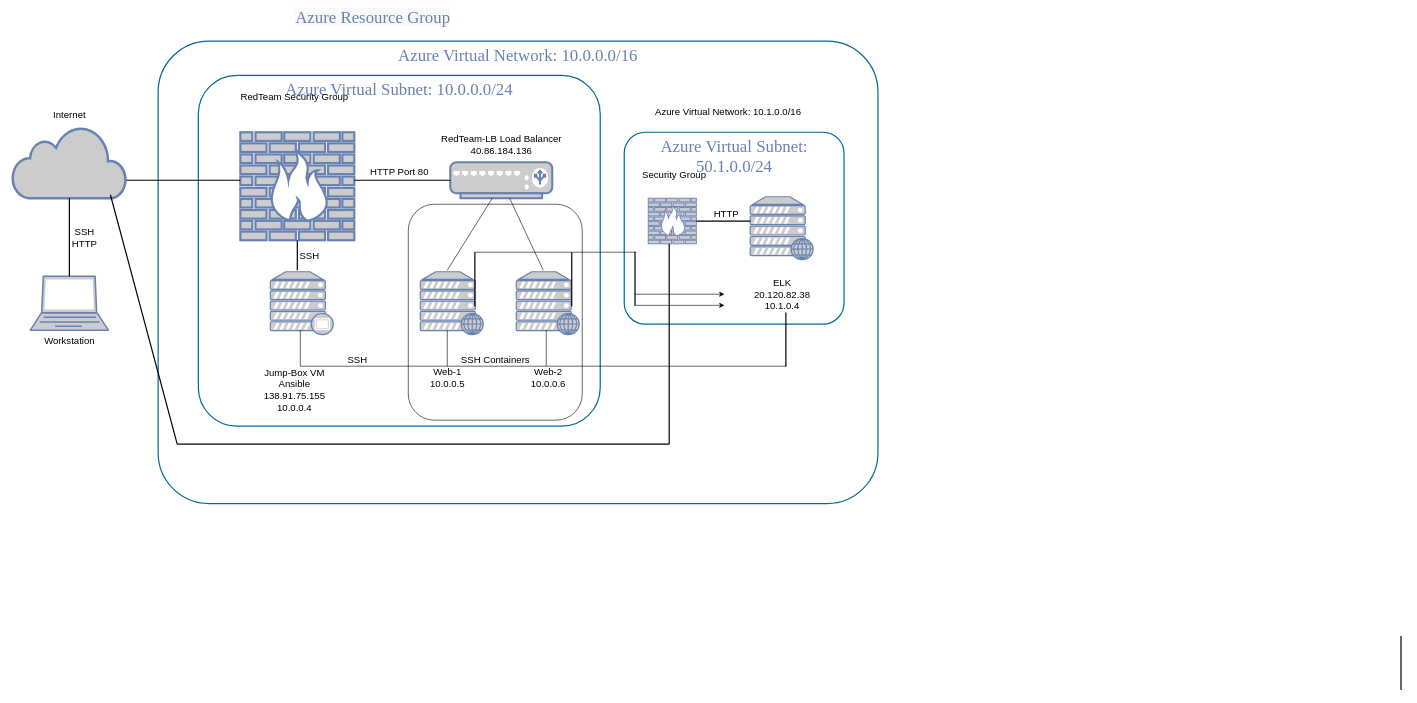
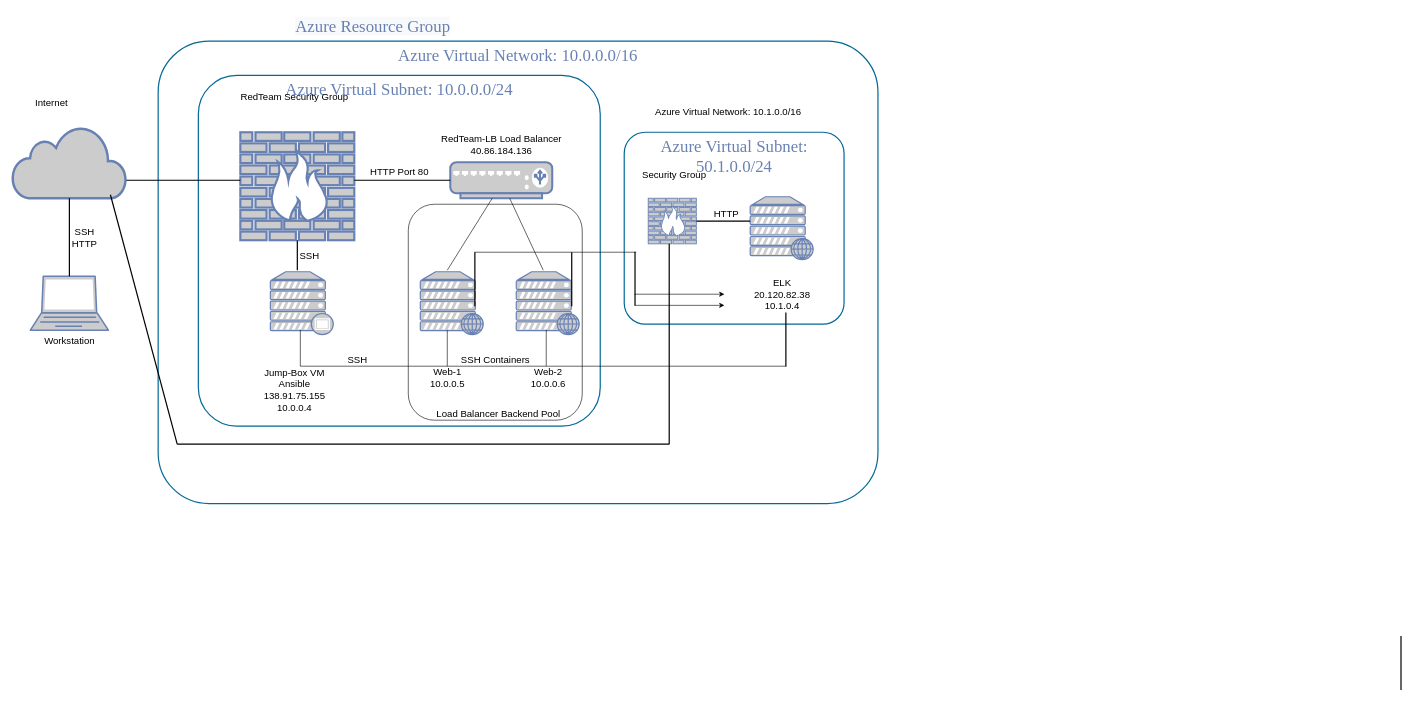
node "Azure Resource Group": moved (390, 15) -> (390, 24)
node "Internet": moved (69, 114) -> (51, 102)
node "Load Balancer Backend Pool": added
